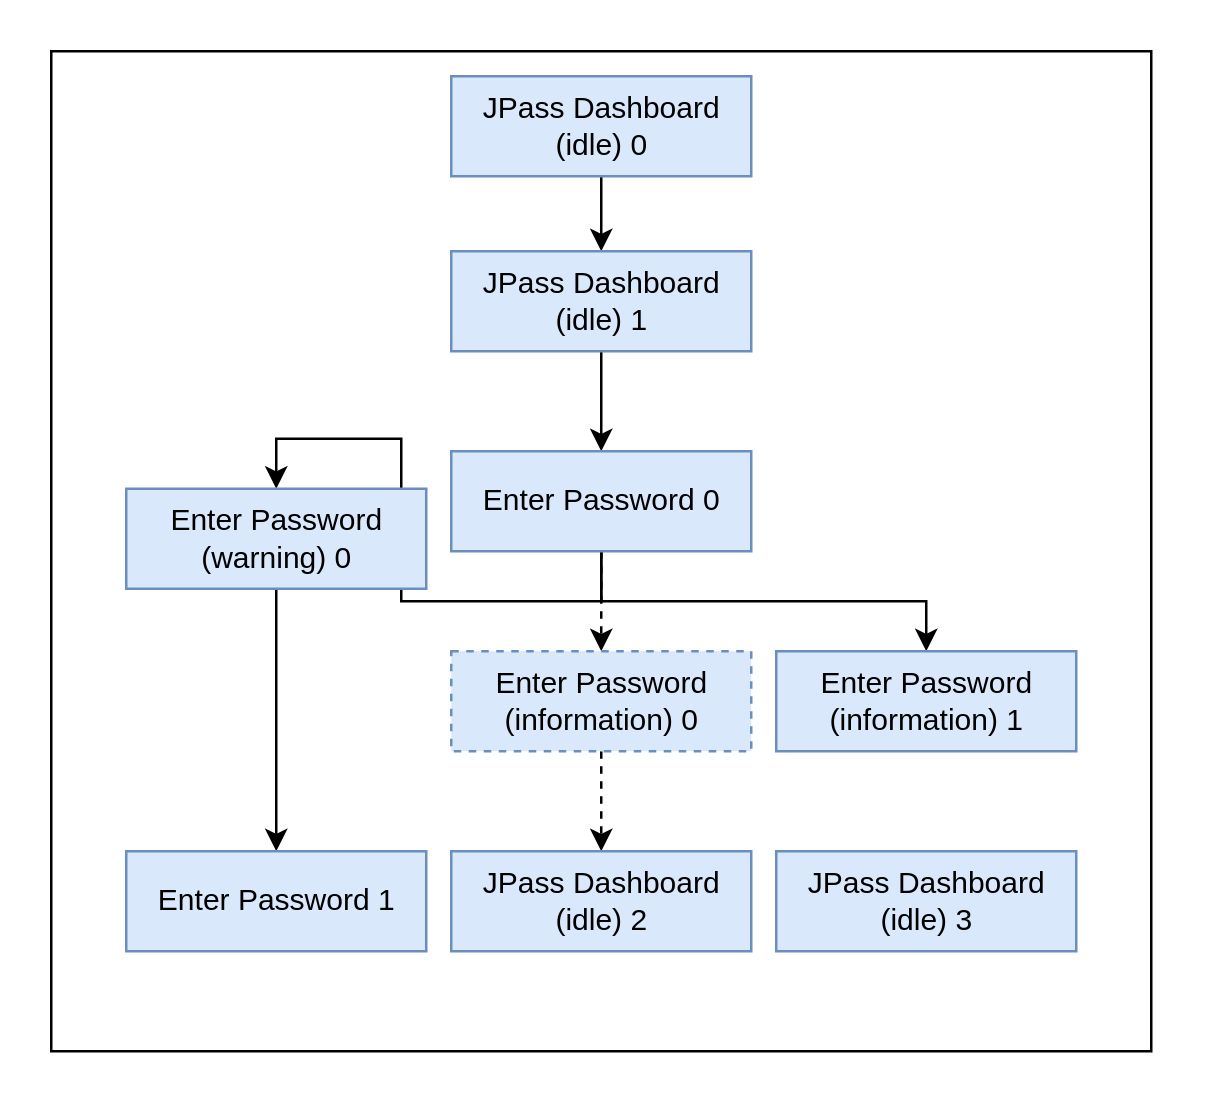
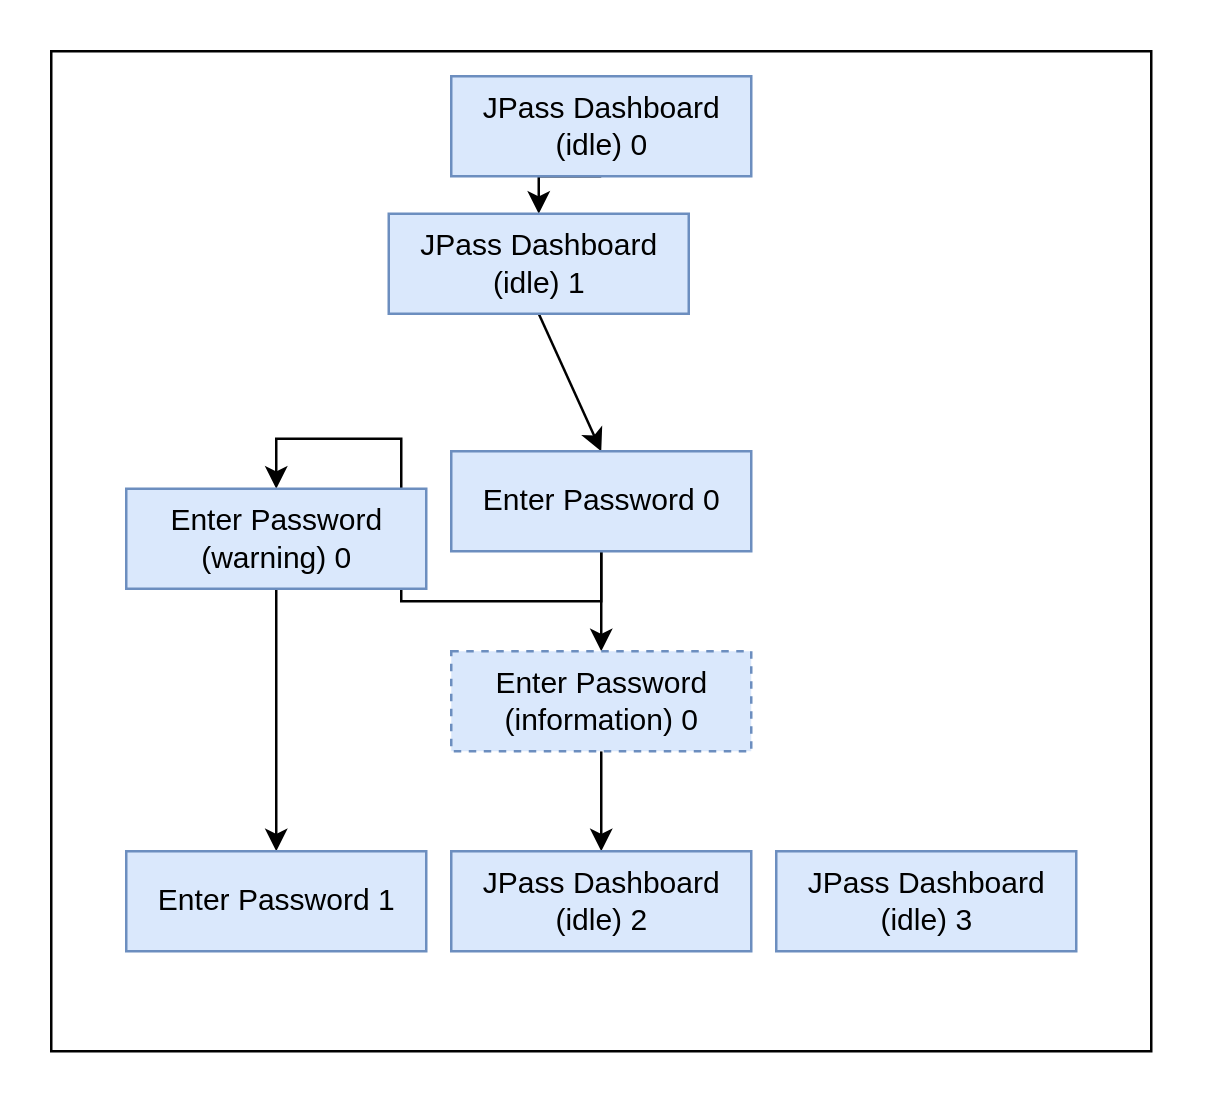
node "JPass Dashboard (idle) 1": moved (601, 301) -> (539, 264)
edge "Enter Password 0" -> "Enter Password (information) 1": removed
edge "Enter Password 0" -> "Enter Password (information) 0": style dashed -> solid
node "Enter Password (information) 1": removed
edge "Enter Password (information) 0" -> "JPass Dashboard (idle) 2": style dashed -> solid
